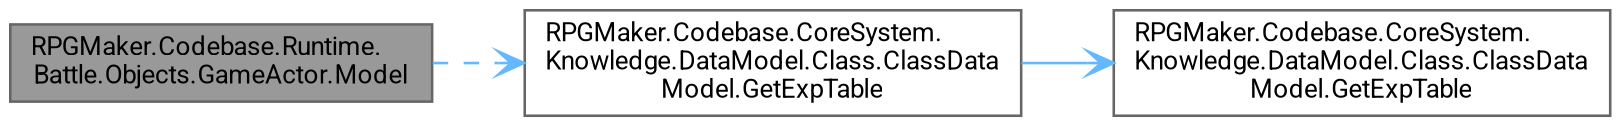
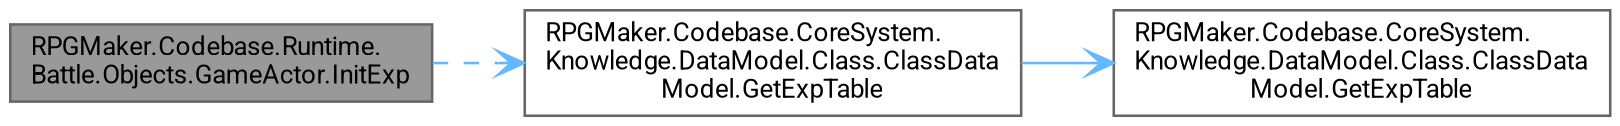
node "RPGMaker.Codebase.Runtime. Battle.Objects.GameActor.Model": label "RPGMaker.Codebase.Runtime. Battle.Objects.GameActor.Model" -> "RPGMaker.Codebase.Runtime. Battle.Objects.GameActor.InitExp"
